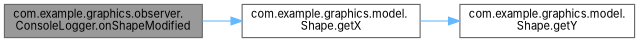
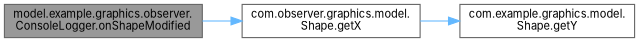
node "com.example.graphics.observer. ConsoleLogger.onShapeModified": label "com.example.graphics.observer. ConsoleLogger.onShapeModified" -> "model.example.graphics.observer. ConsoleLogger.onShapeModified"
node "com.example.graphics.model. Shape.getX": label "com.example.graphics.model. Shape.getX" -> "com.observer.graphics.model. Shape.getX"
